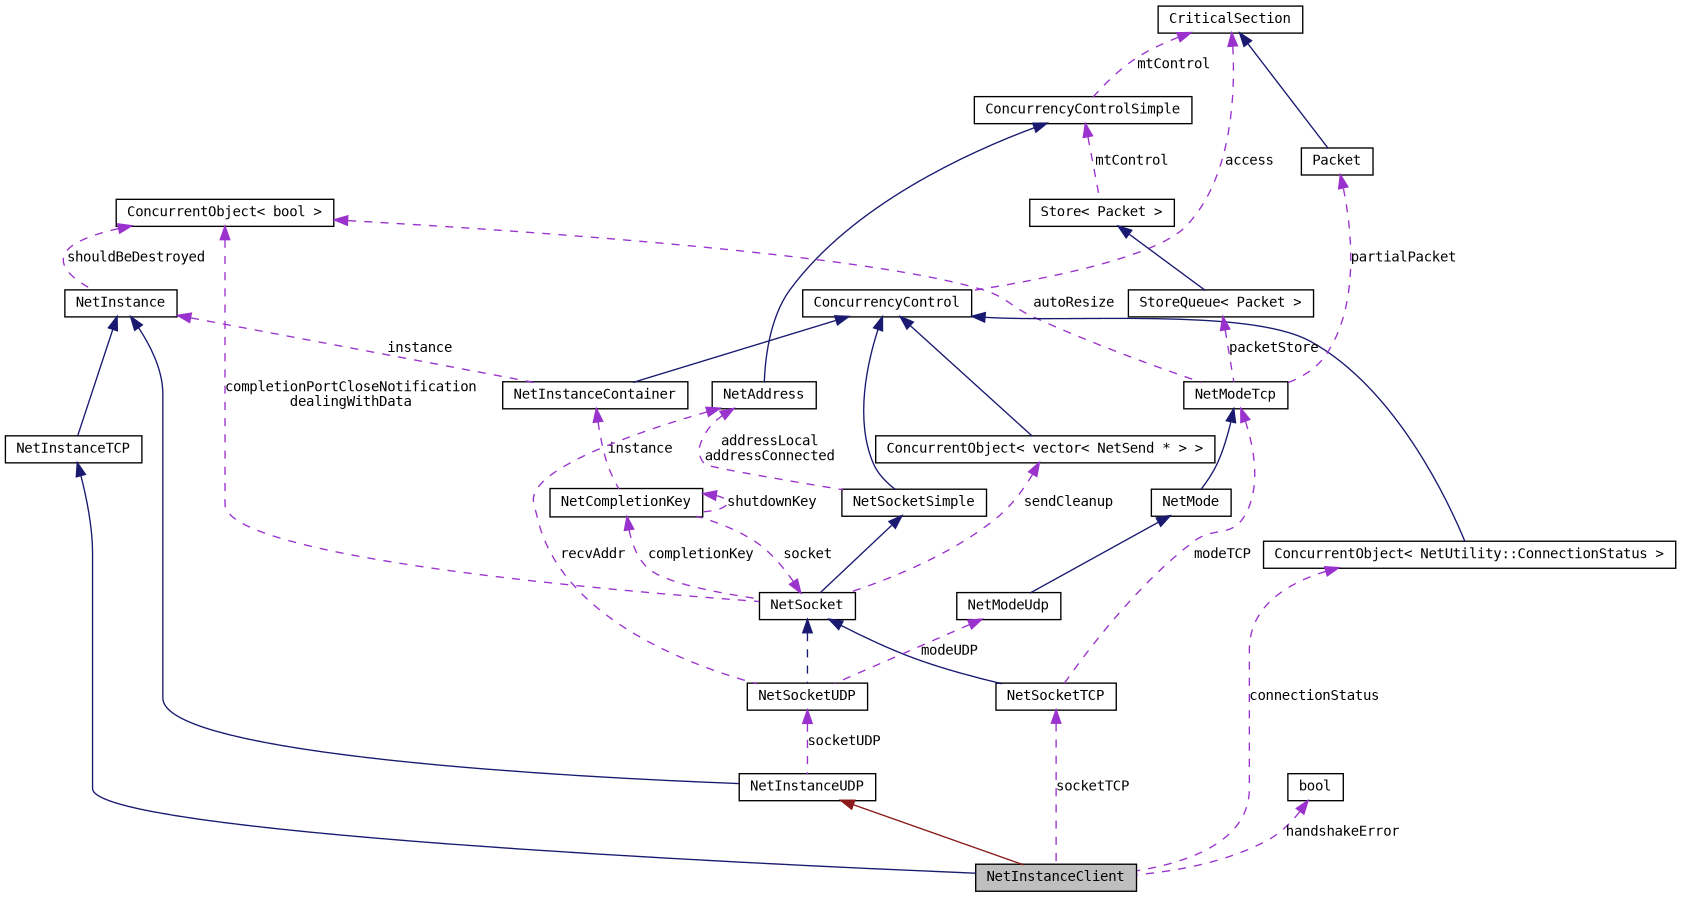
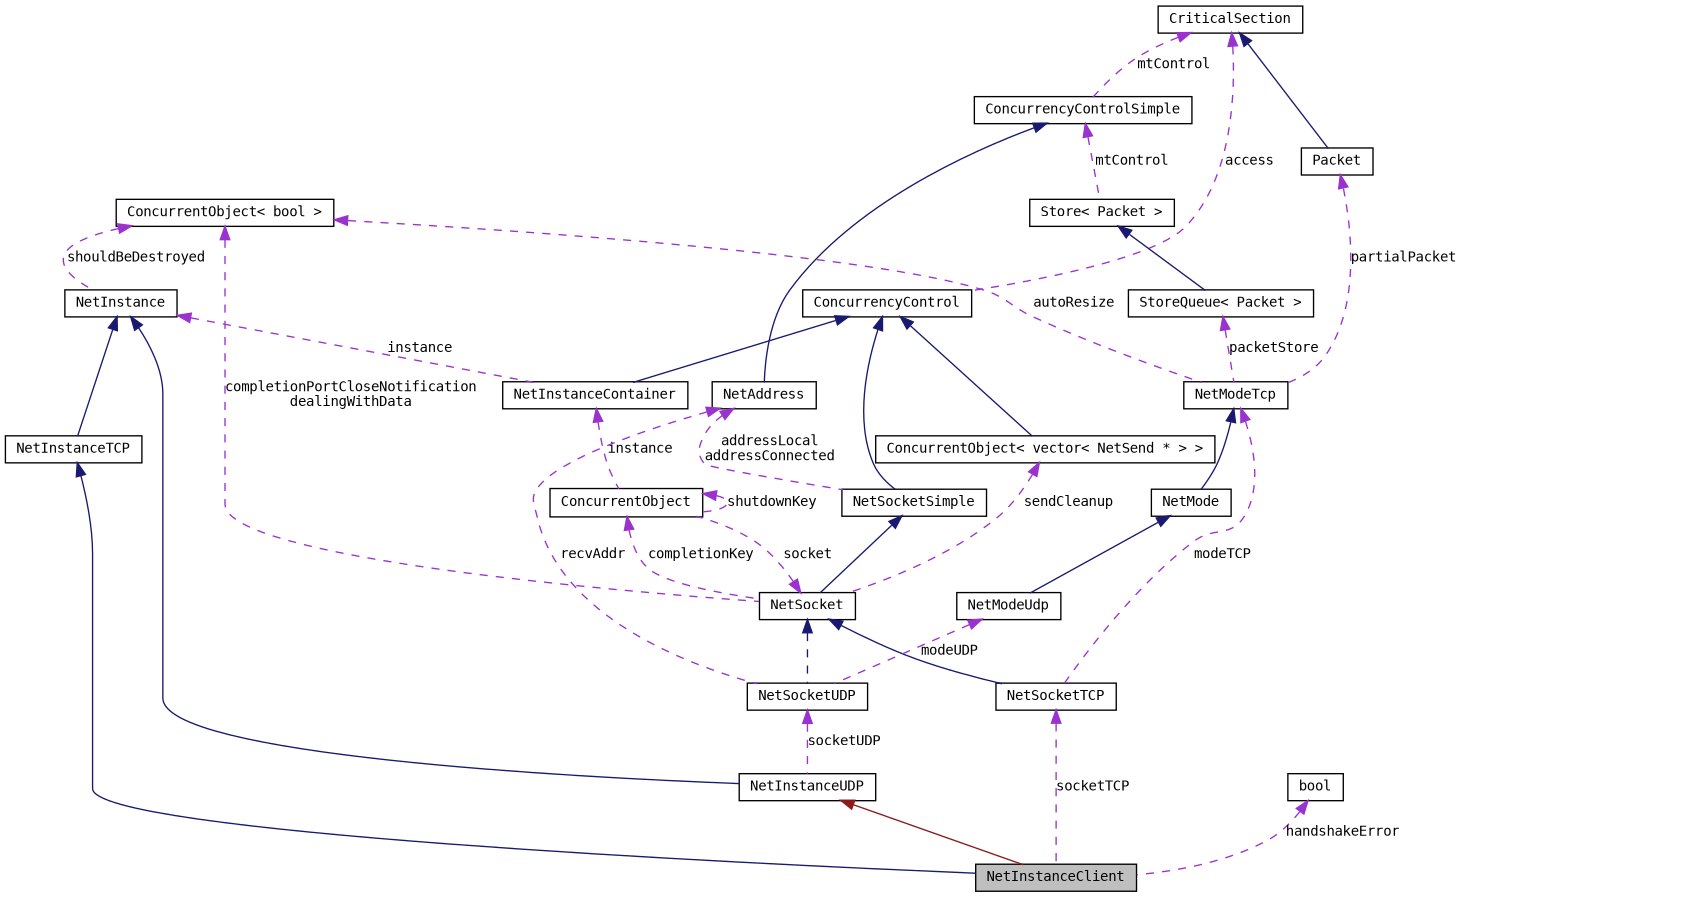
node "NetCompletionKey": label "NetCompletionKey" -> "ConcurrentObject"
node "ConcurrentObject< NetUtility::ConnectionStatus >": removed
